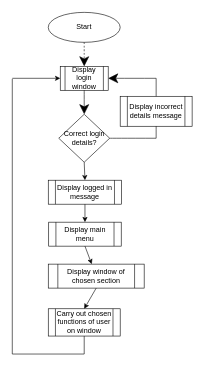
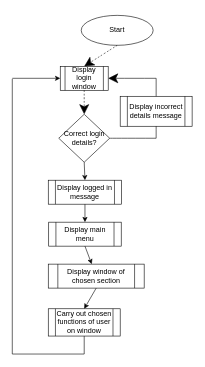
node "Start": moved (84, 27) -> (117, 30)
edge "Display login window" -> "Correct login details?": style solid -> dashed
